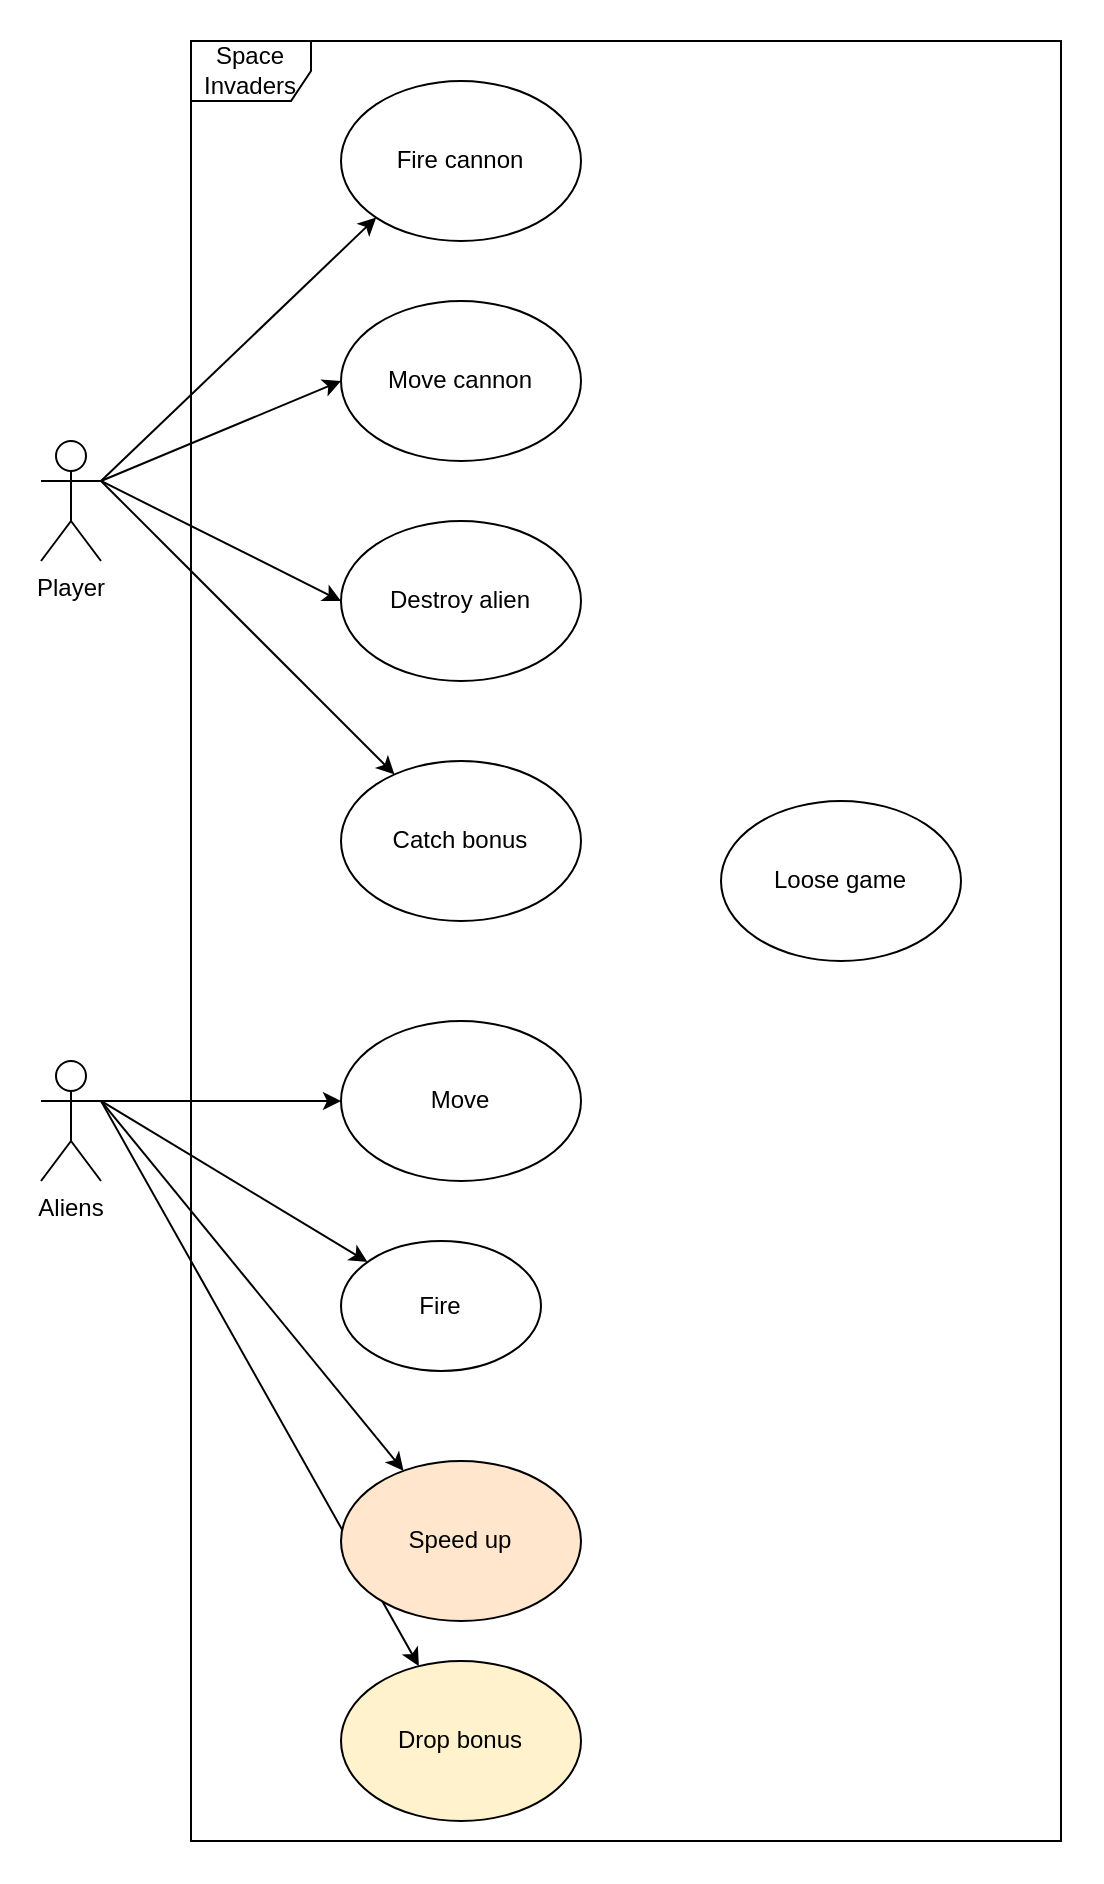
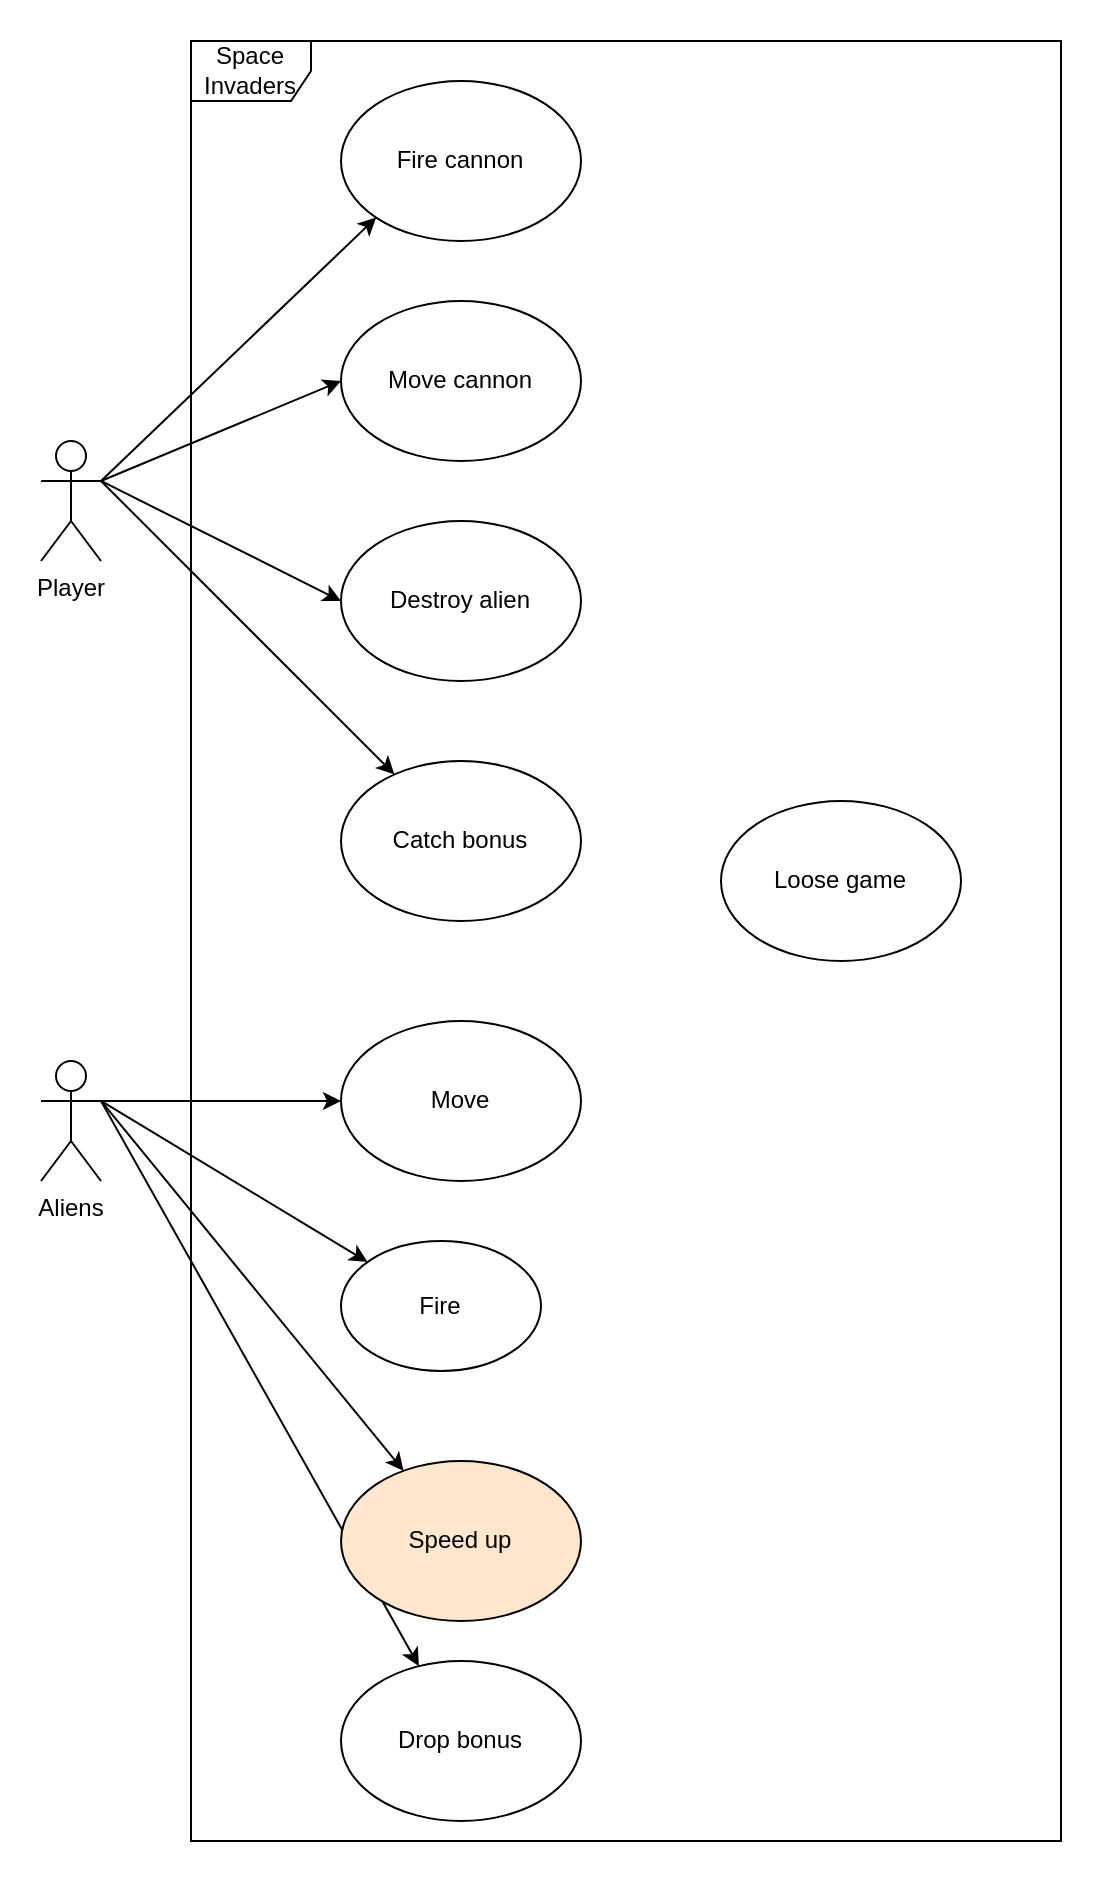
node "Drop bonus": fillcolor #fff2cc -> #ffffff
